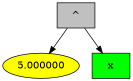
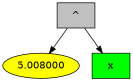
node "5.000000": label "5.000000" -> "5.008000"
